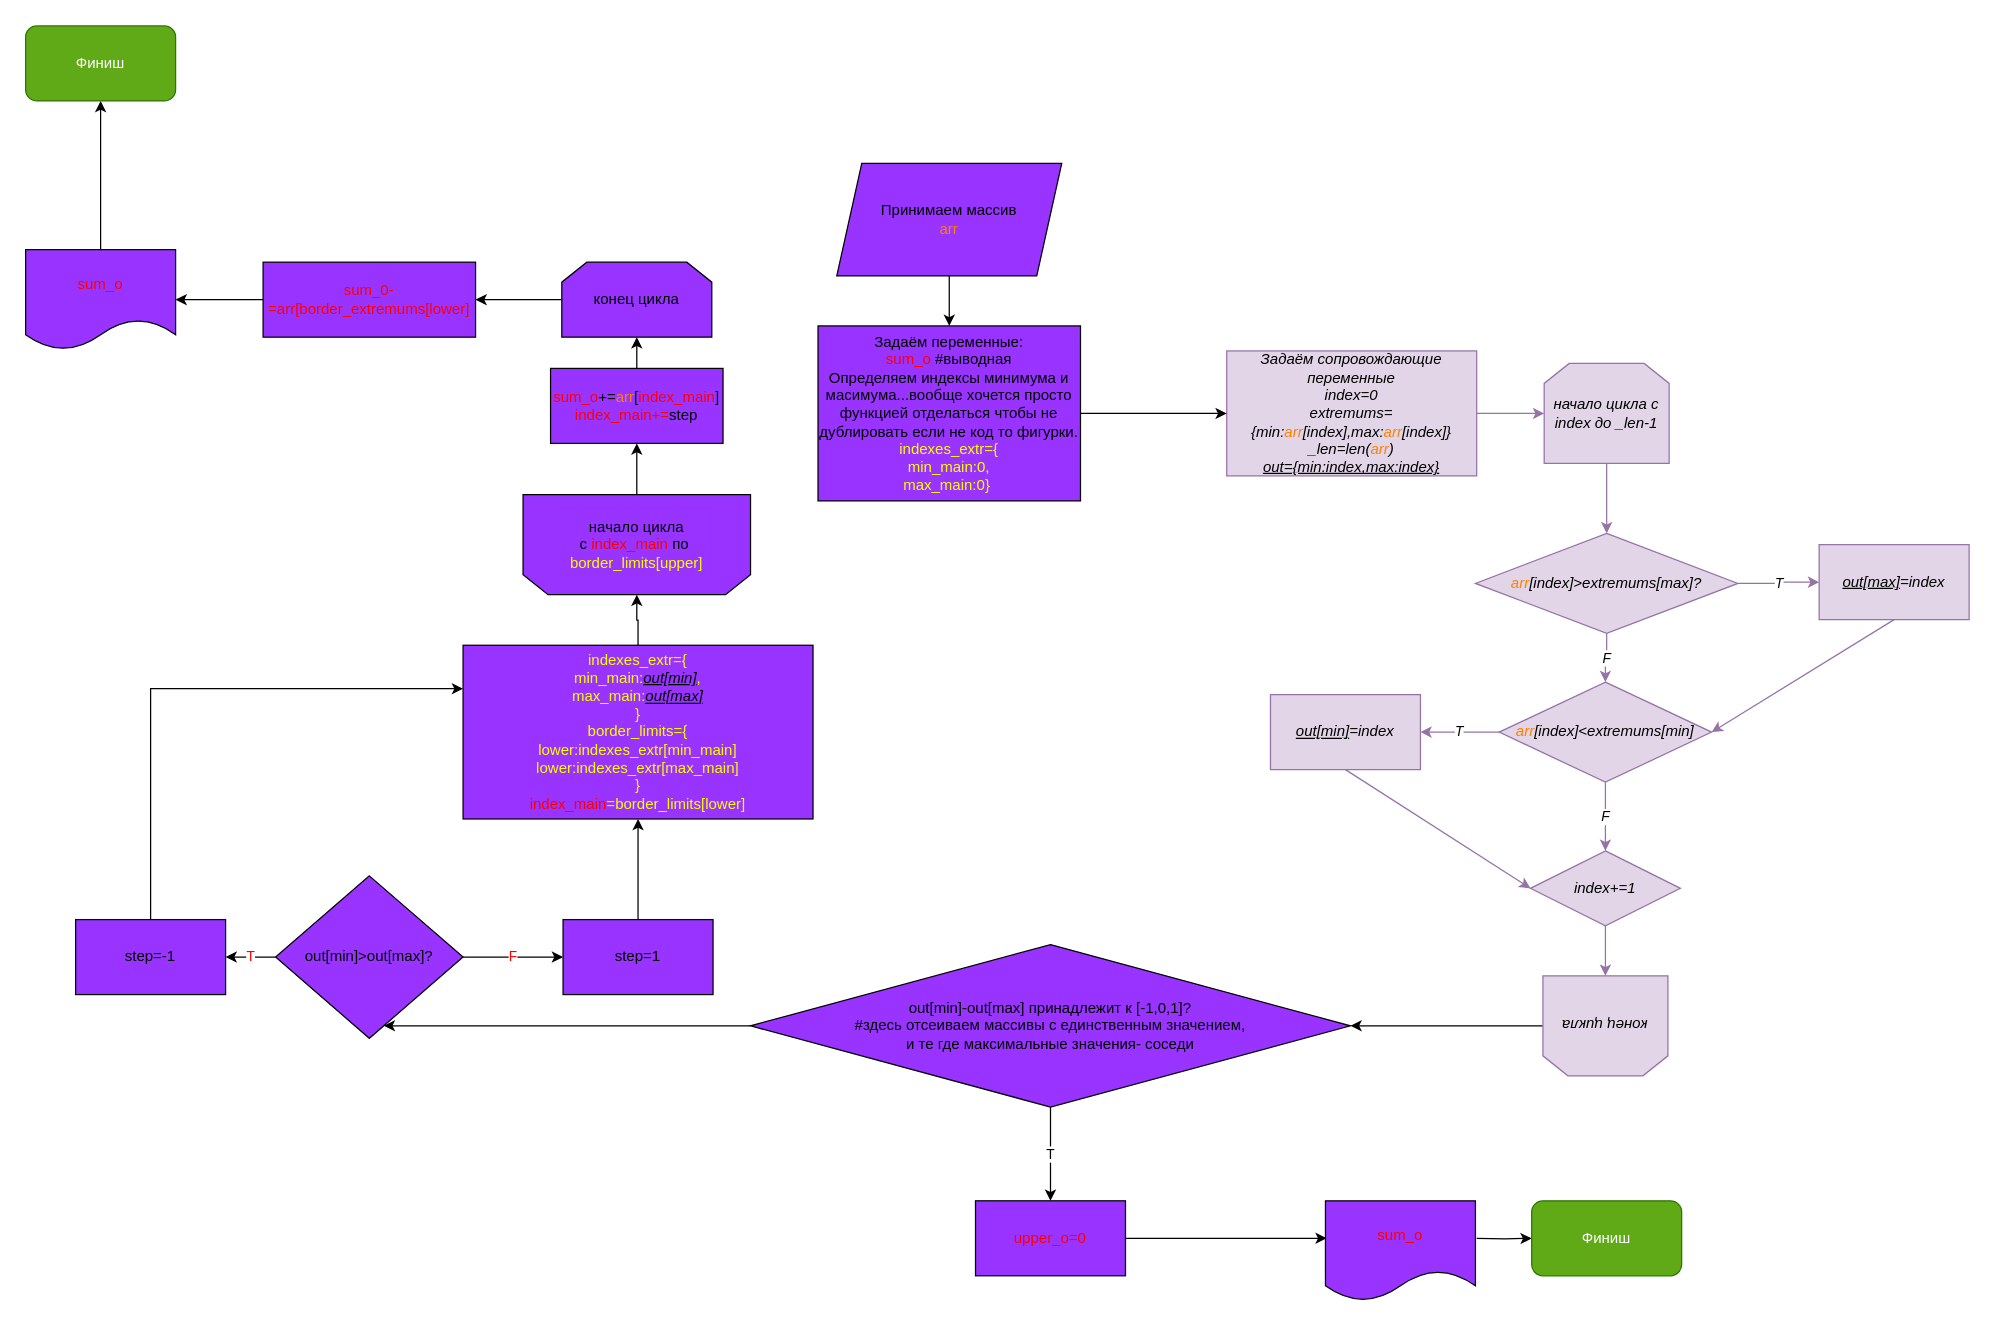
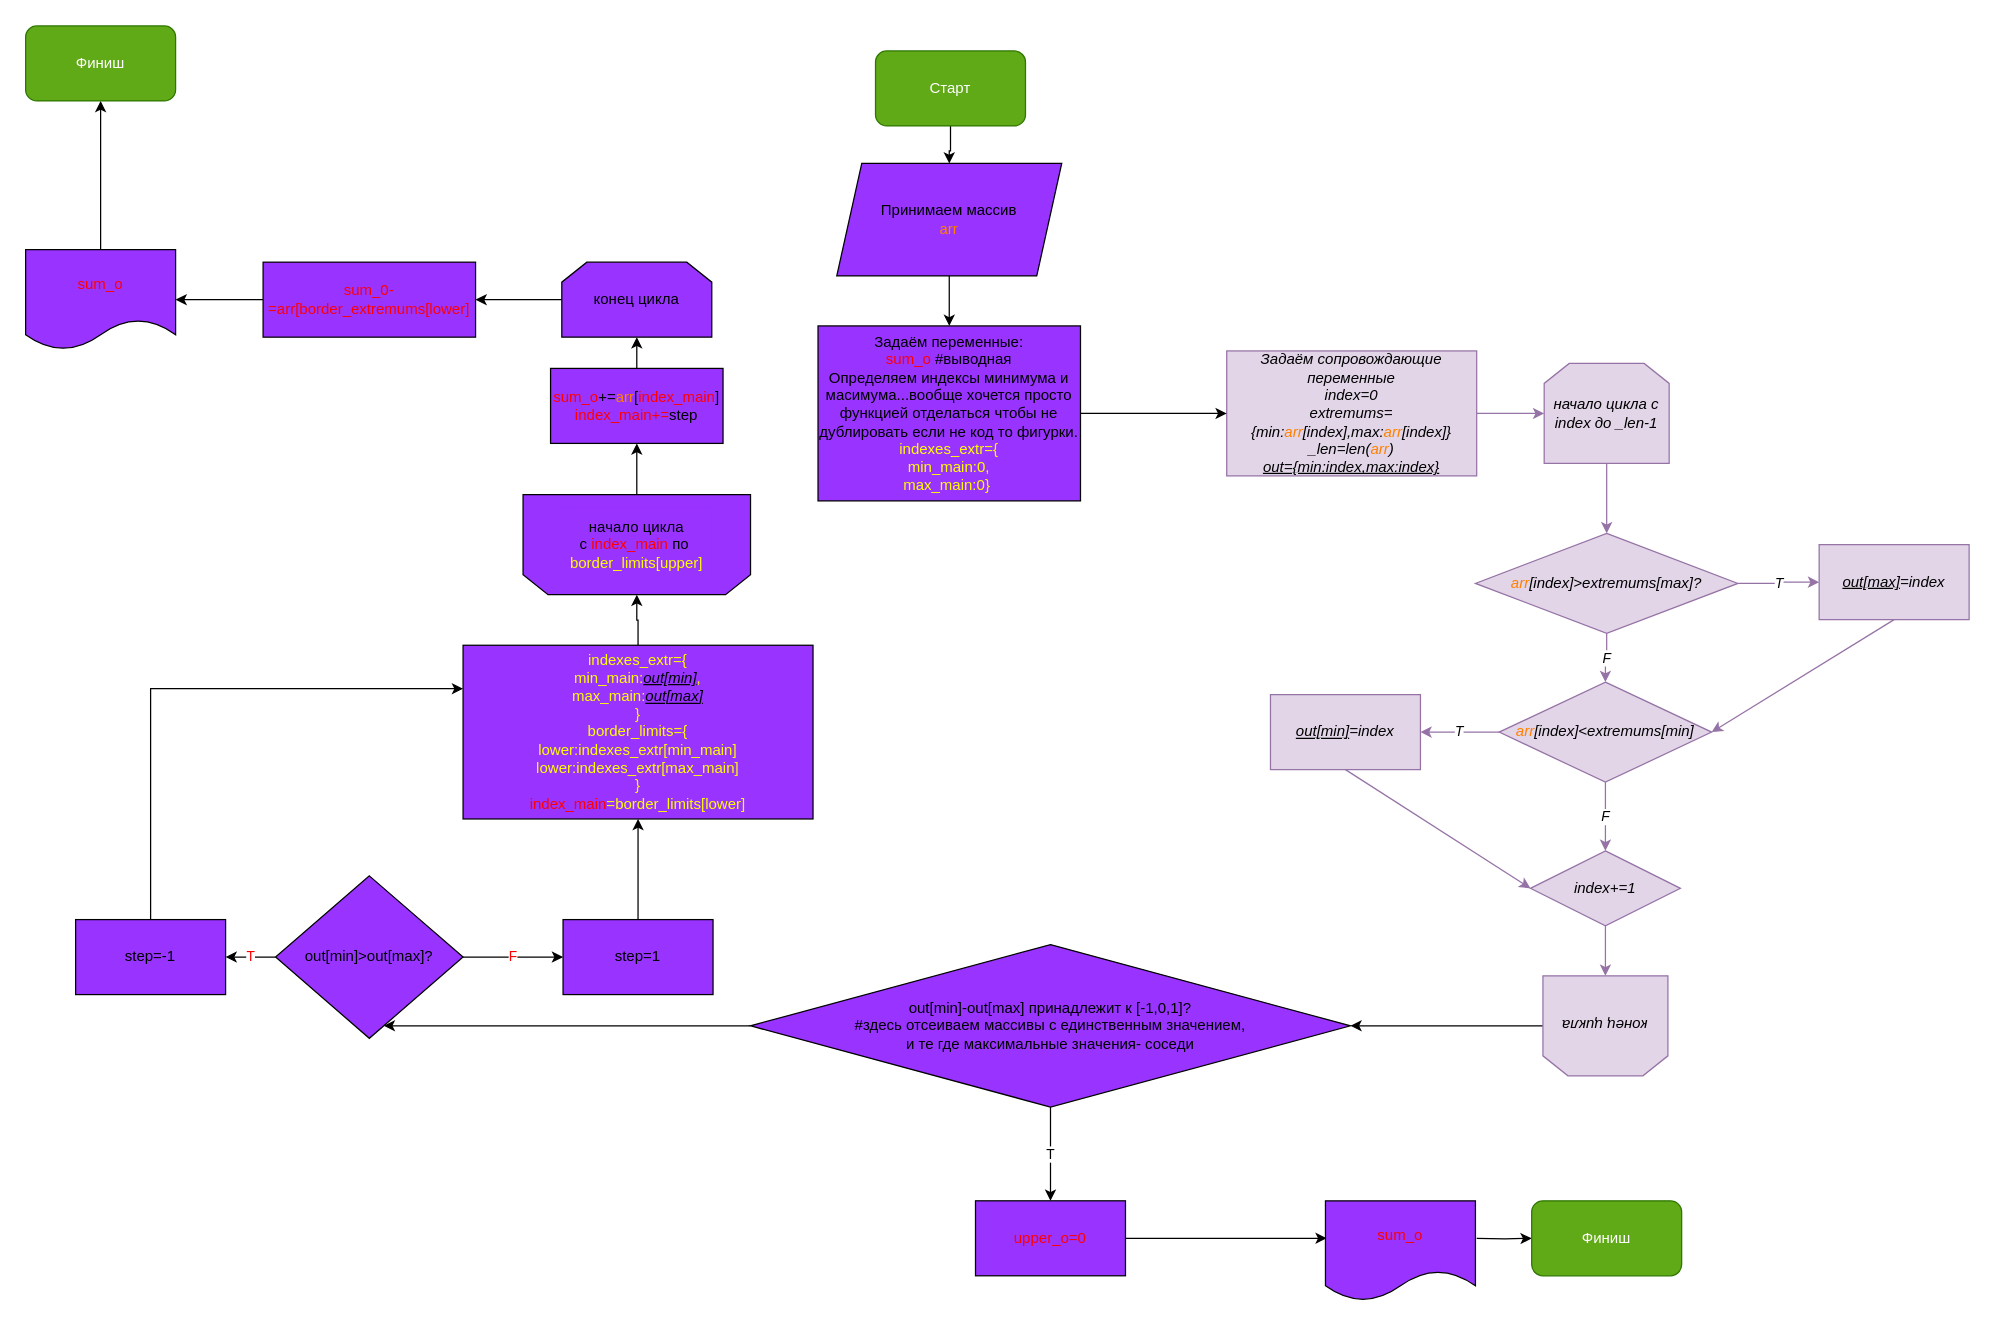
node "Старт": added
edge "Старт" -> "Принимаем массив arr": added
